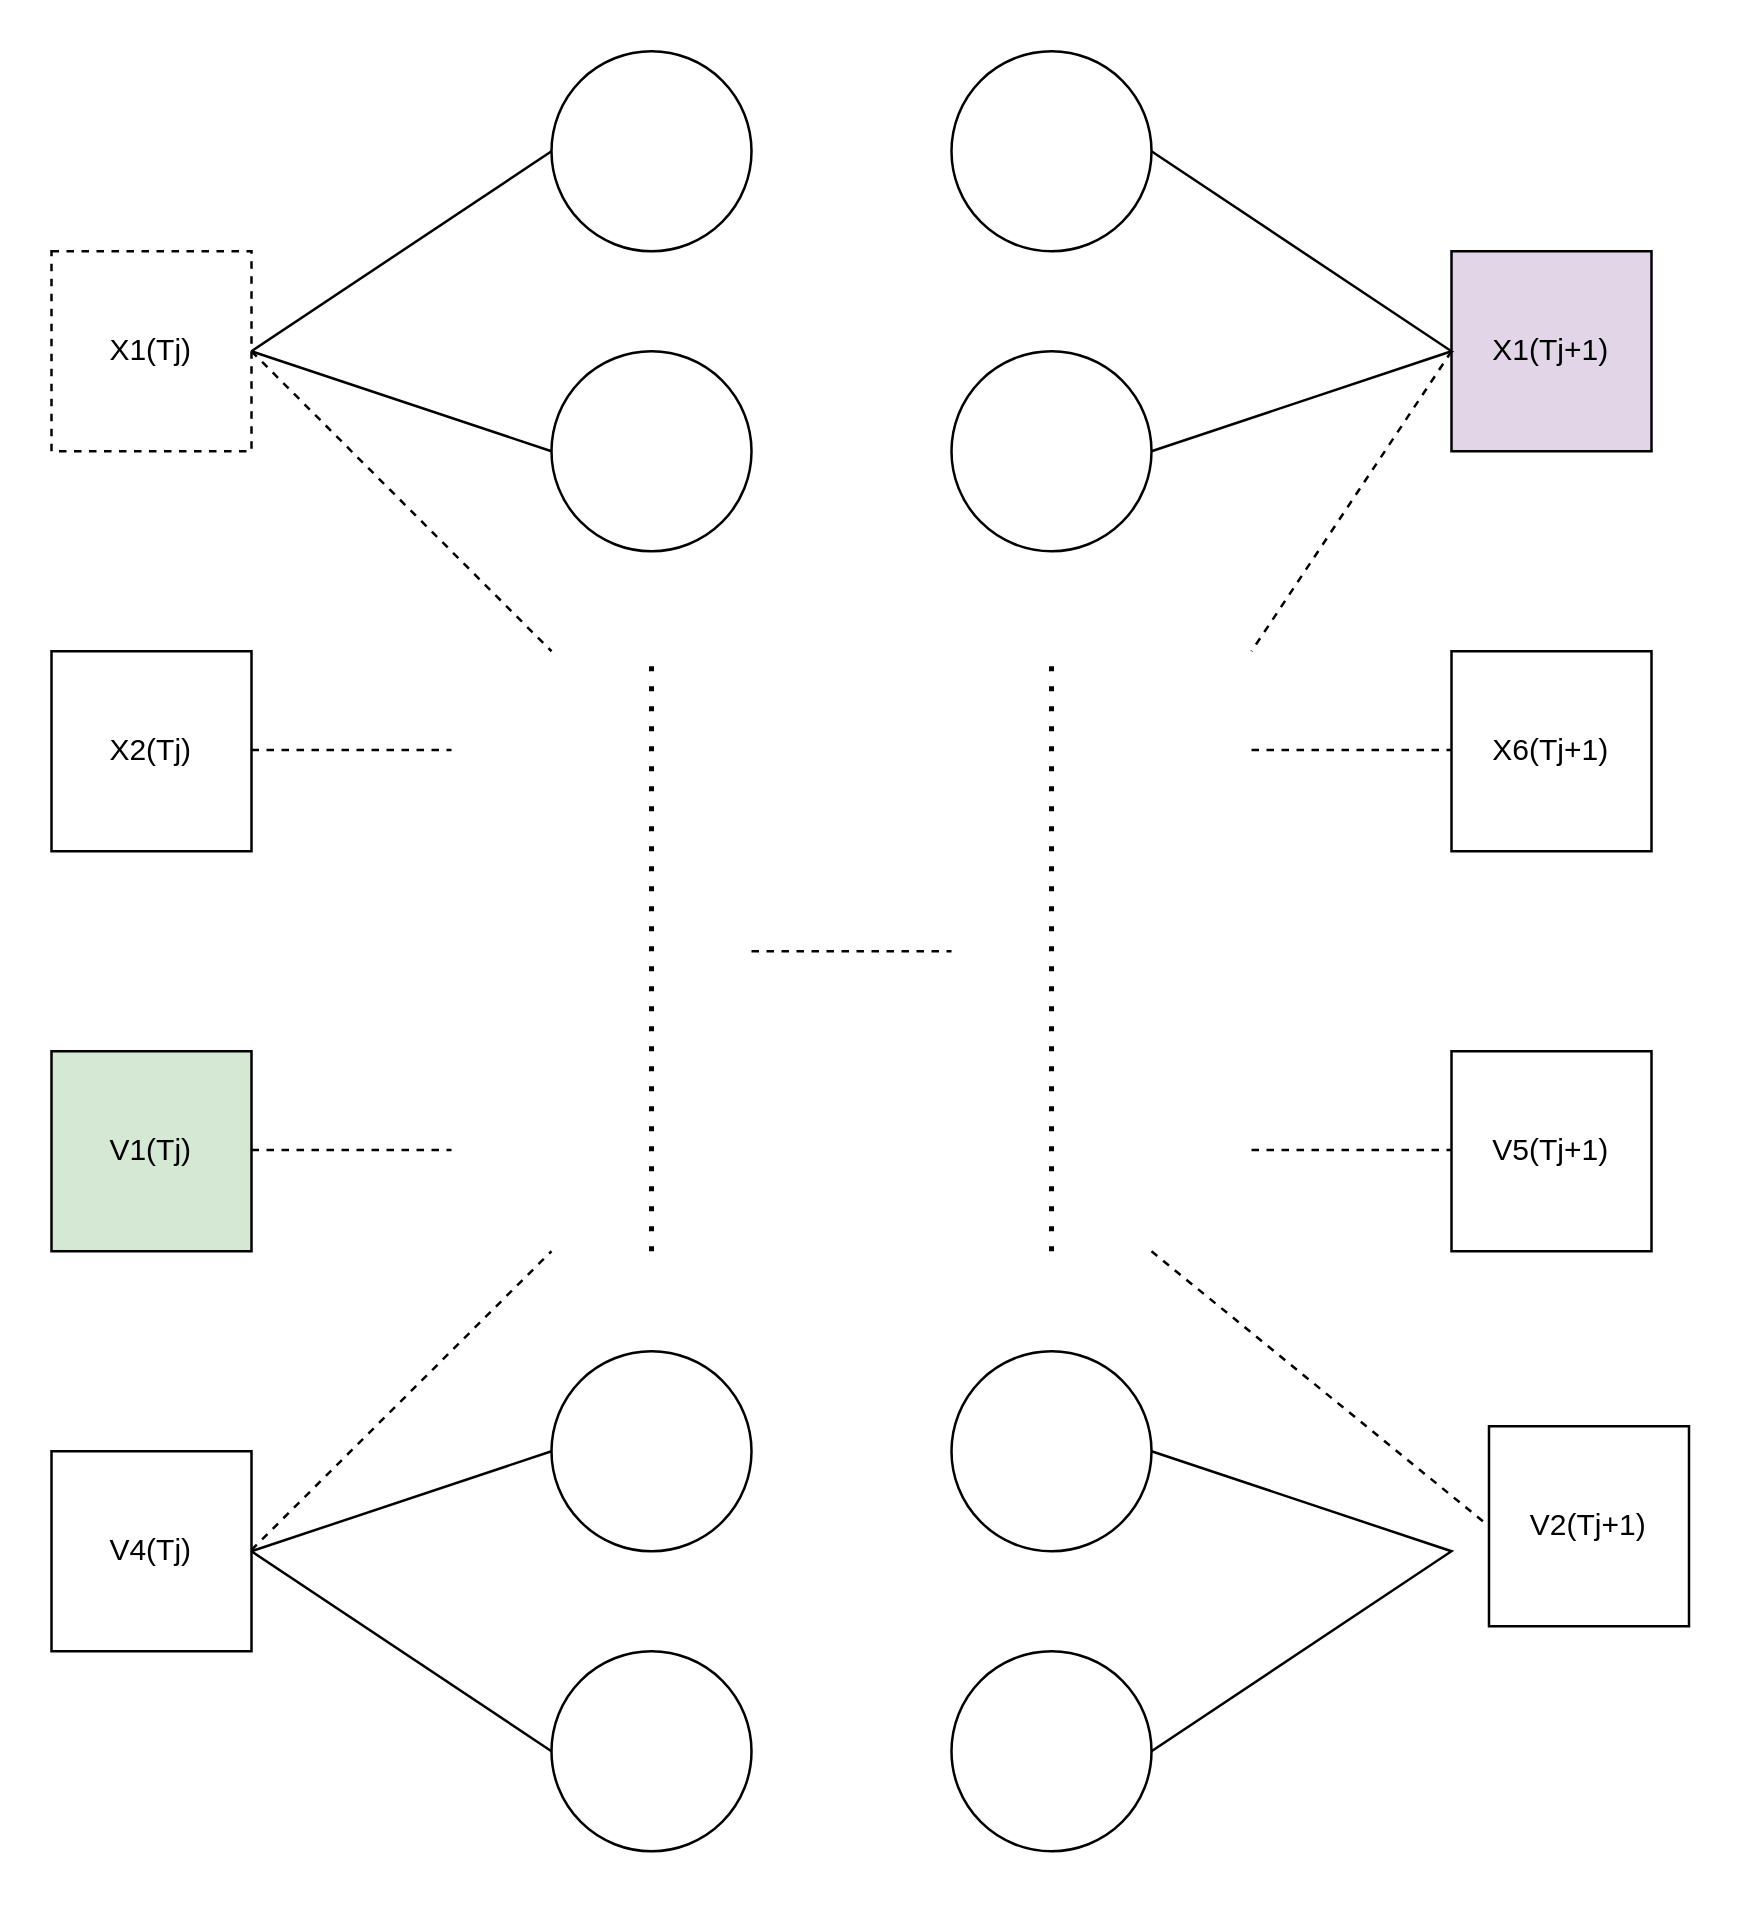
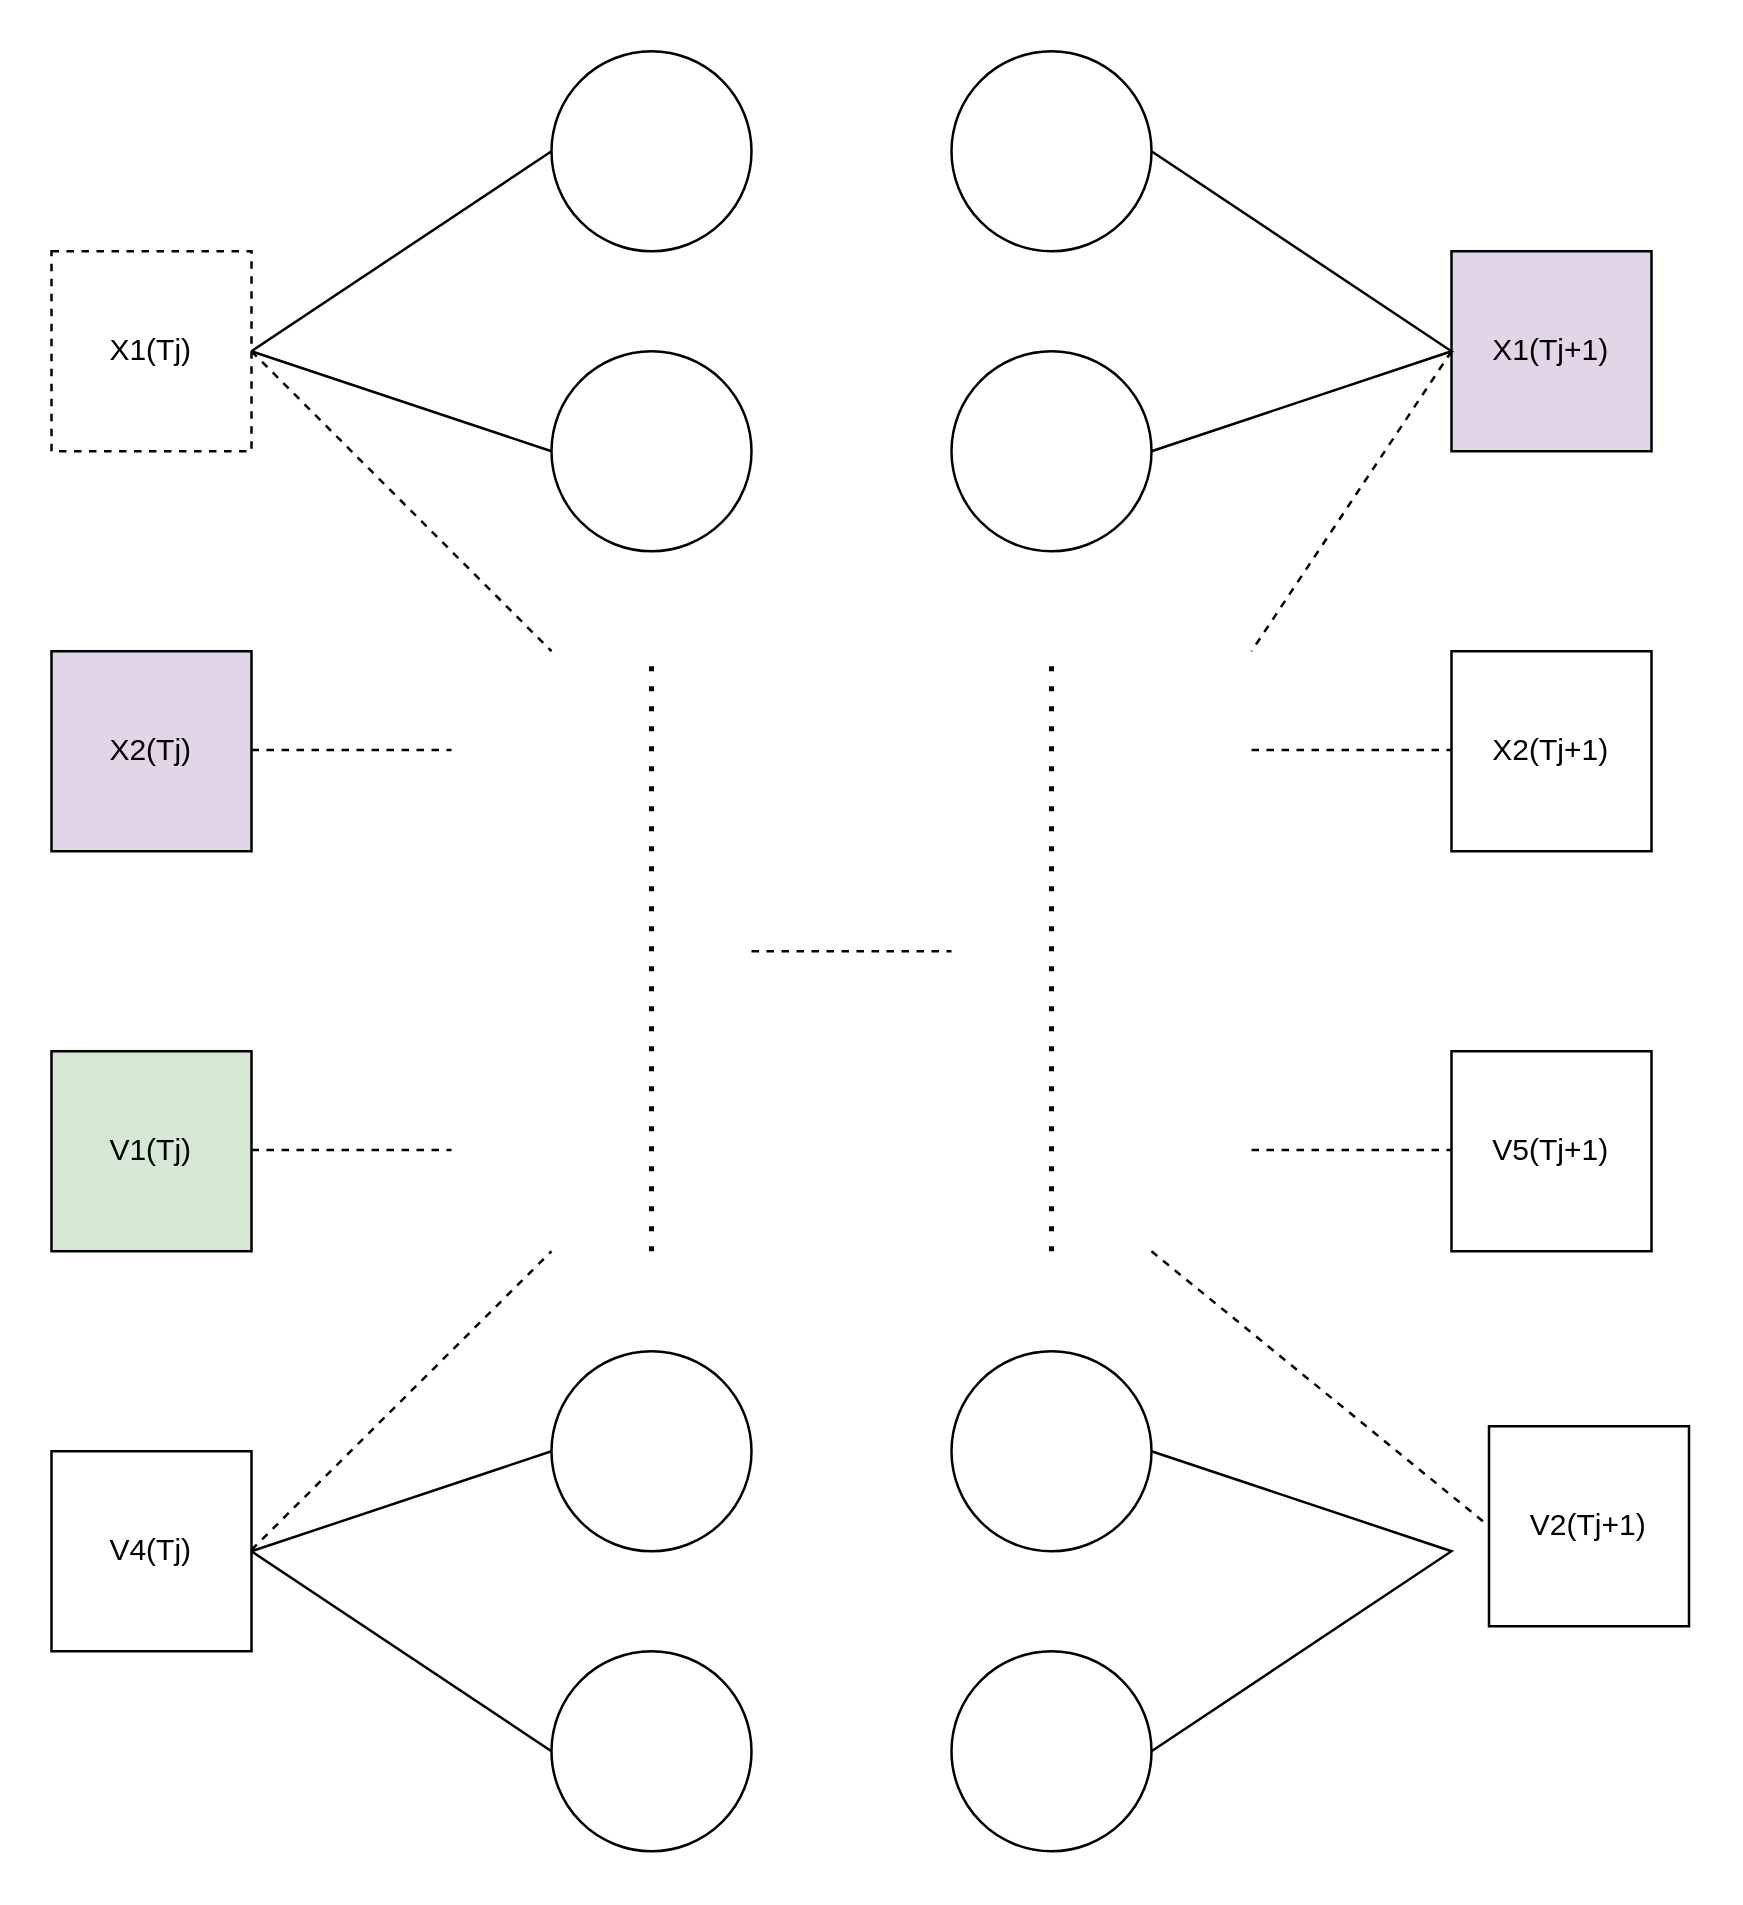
node "X2(Tj)": fillcolor #ffffff -> #e1d5e7
node "X6(Tj+1)": label "X6(Tj+1)" -> "X2(Tj+1)"
